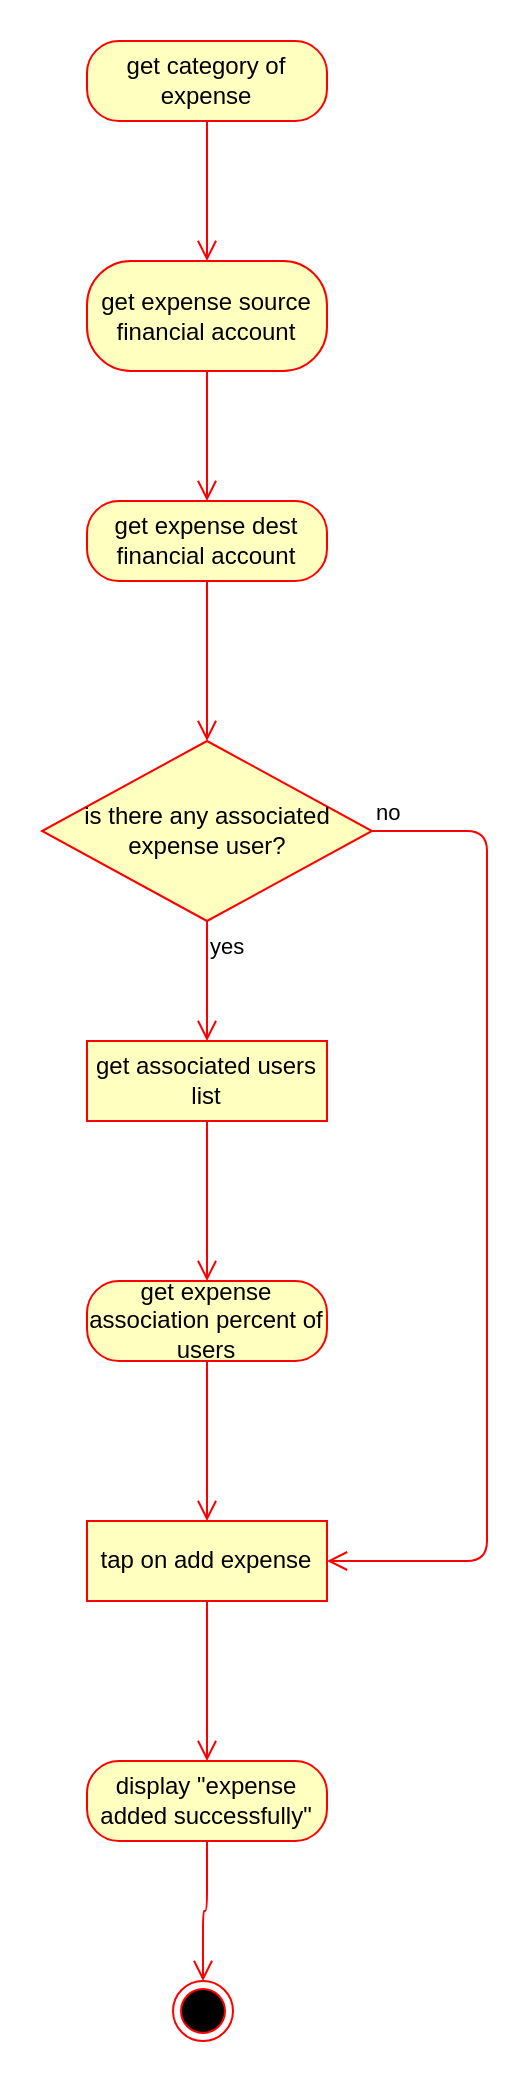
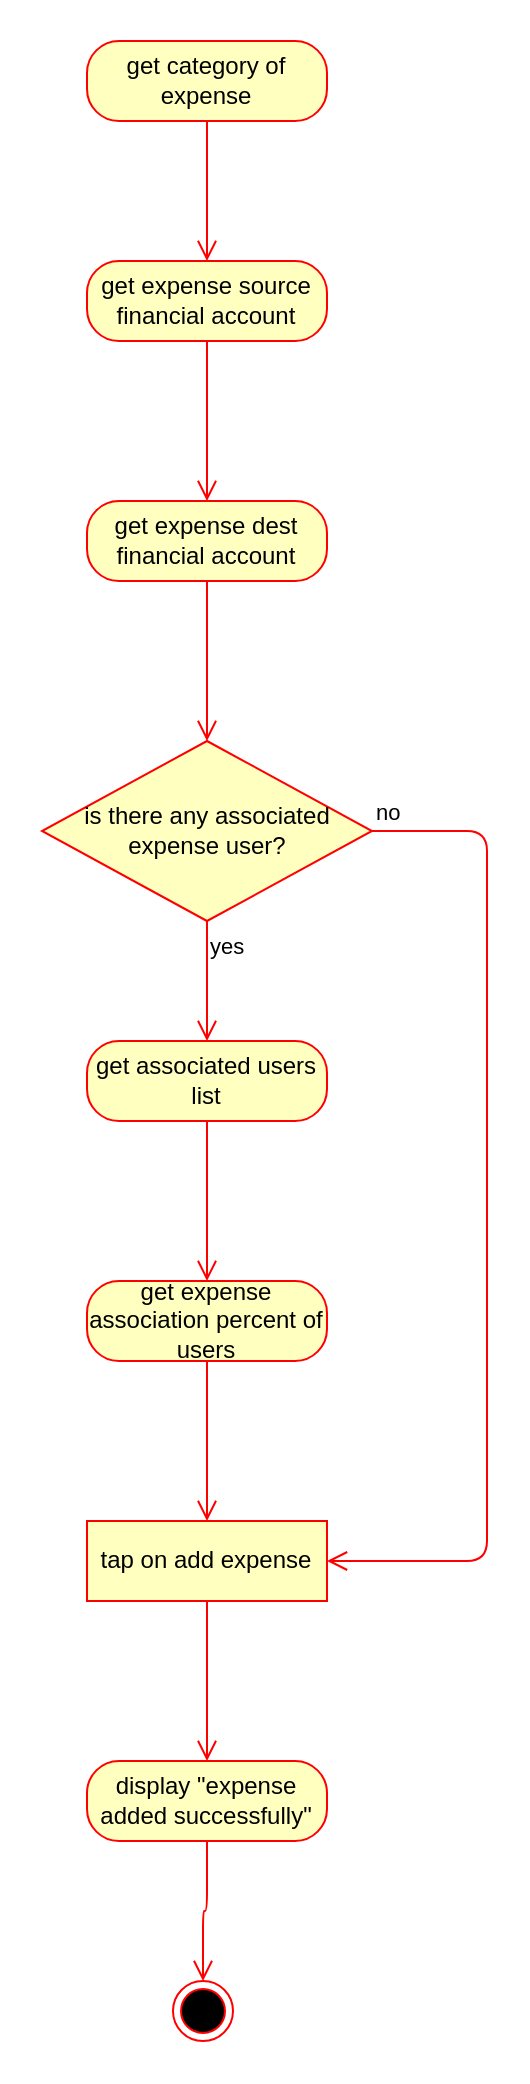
node "get expense source financial account": size 240x110 -> 240x80
node "get associated users list": shape rectangle -> rounded rectangle
